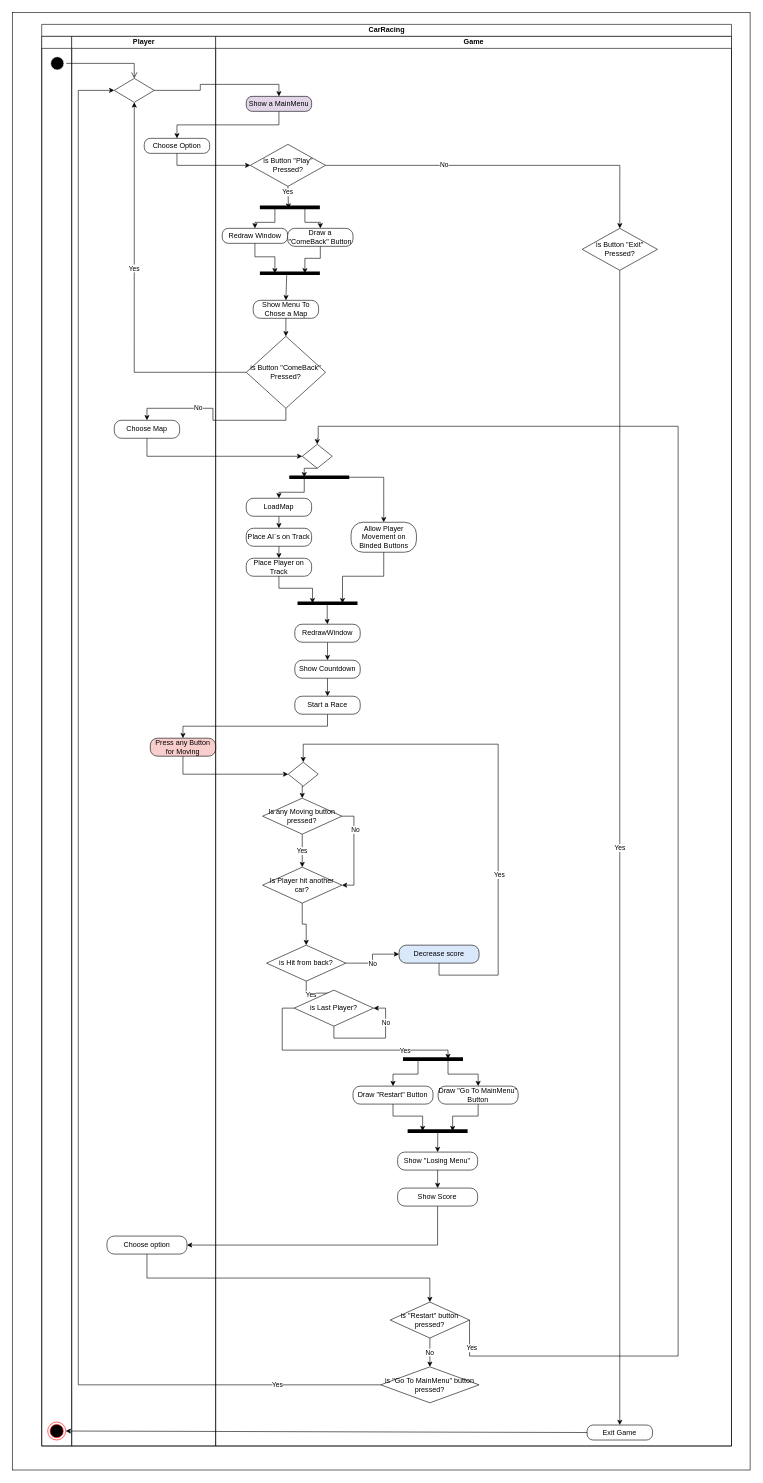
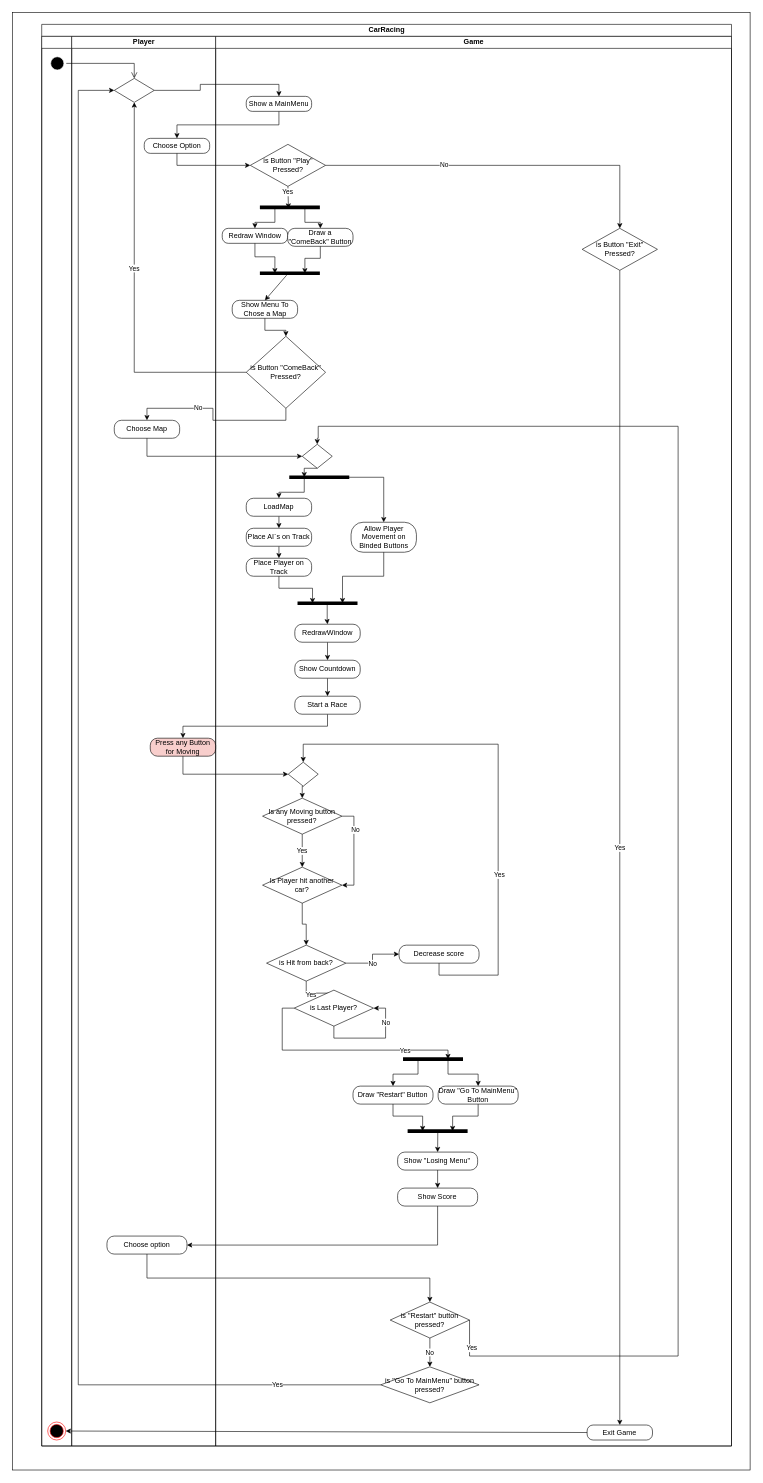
node "Show a MainMenu": fillcolor #e1d5e7 -> #ffffff
node "Show Menu To Chose a Map": moved (286, 309) -> (265, 309)
node "Decrease score": fillcolor #dae8fc -> #ffffff
